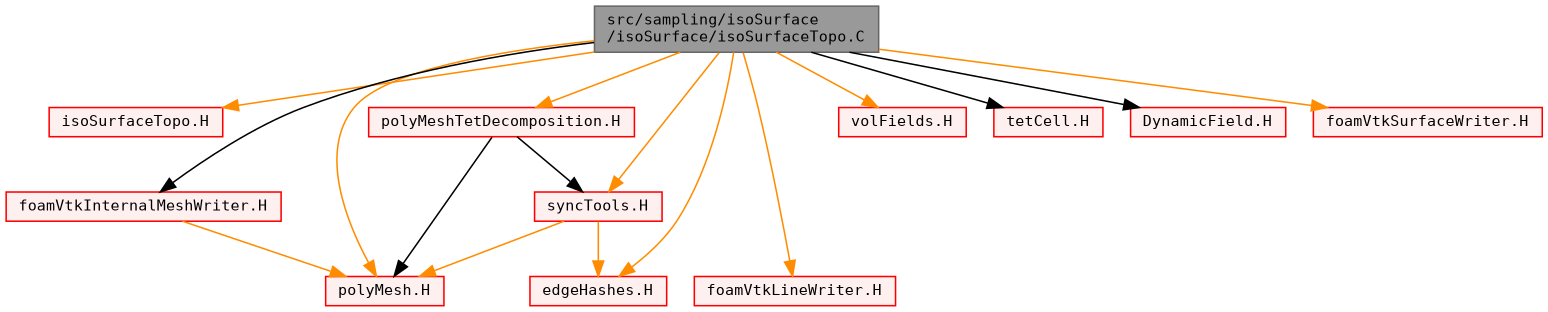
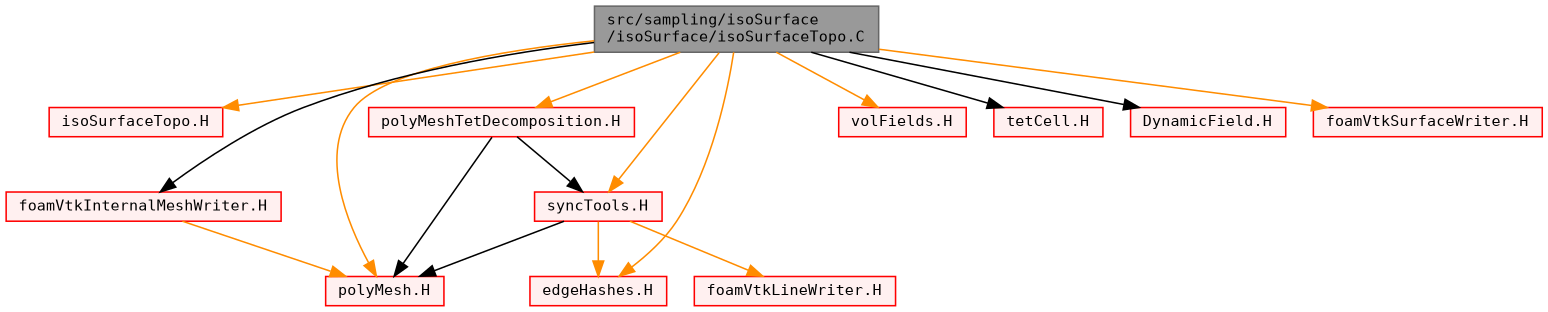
edge "src/sampling/isoSurface /isoSurface/isoSurfaceTopo.C" -> "foamVtkLineWriter.H": now "syncTools.H" -> "foamVtkLineWriter.H"
edge "syncTools.H" -> "polyMesh.H": color darkorange -> black
